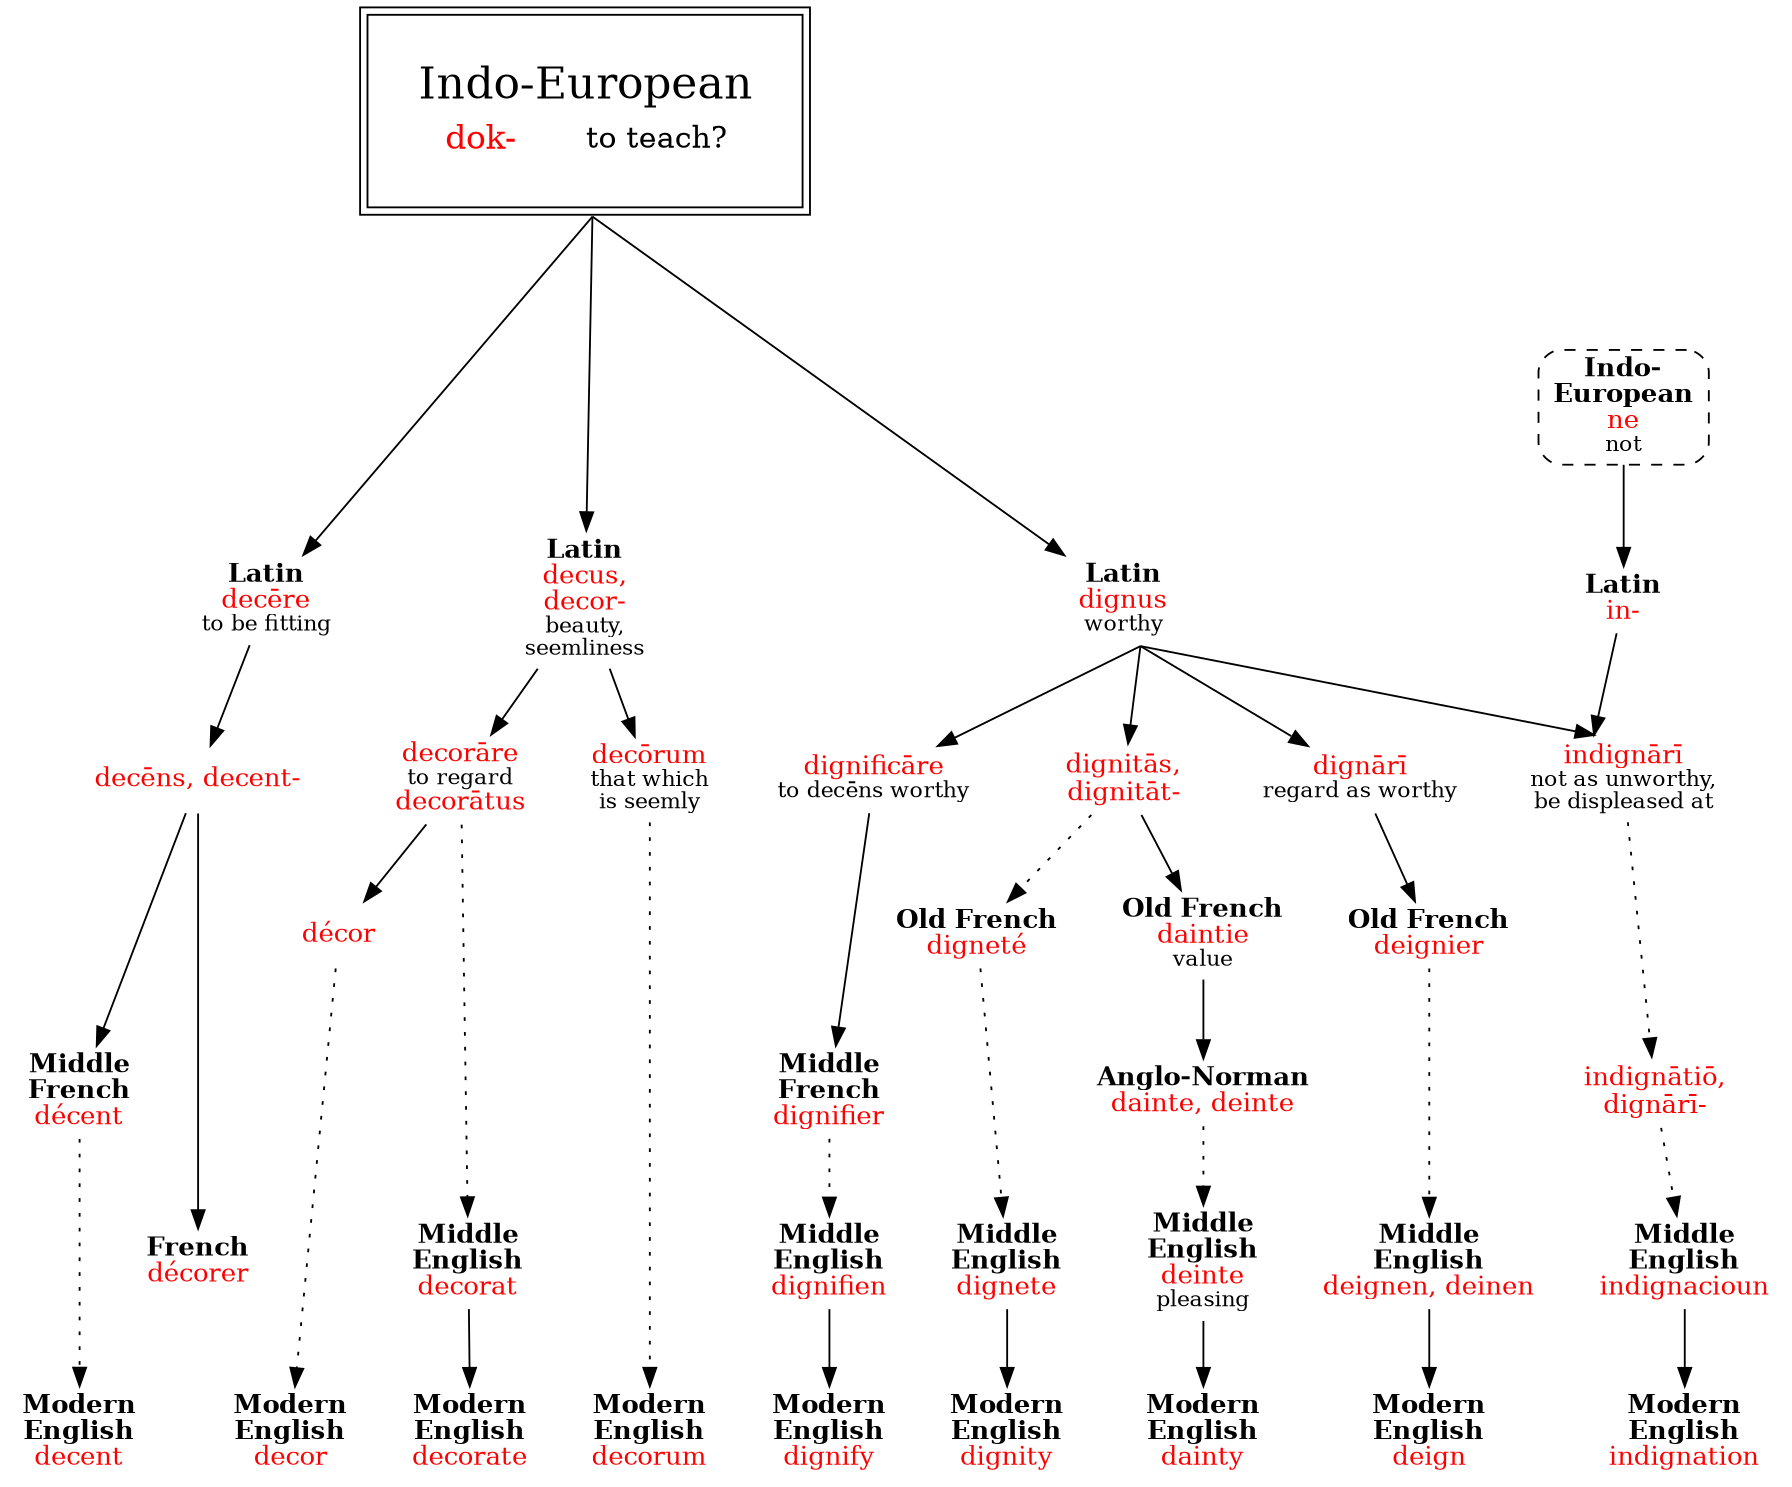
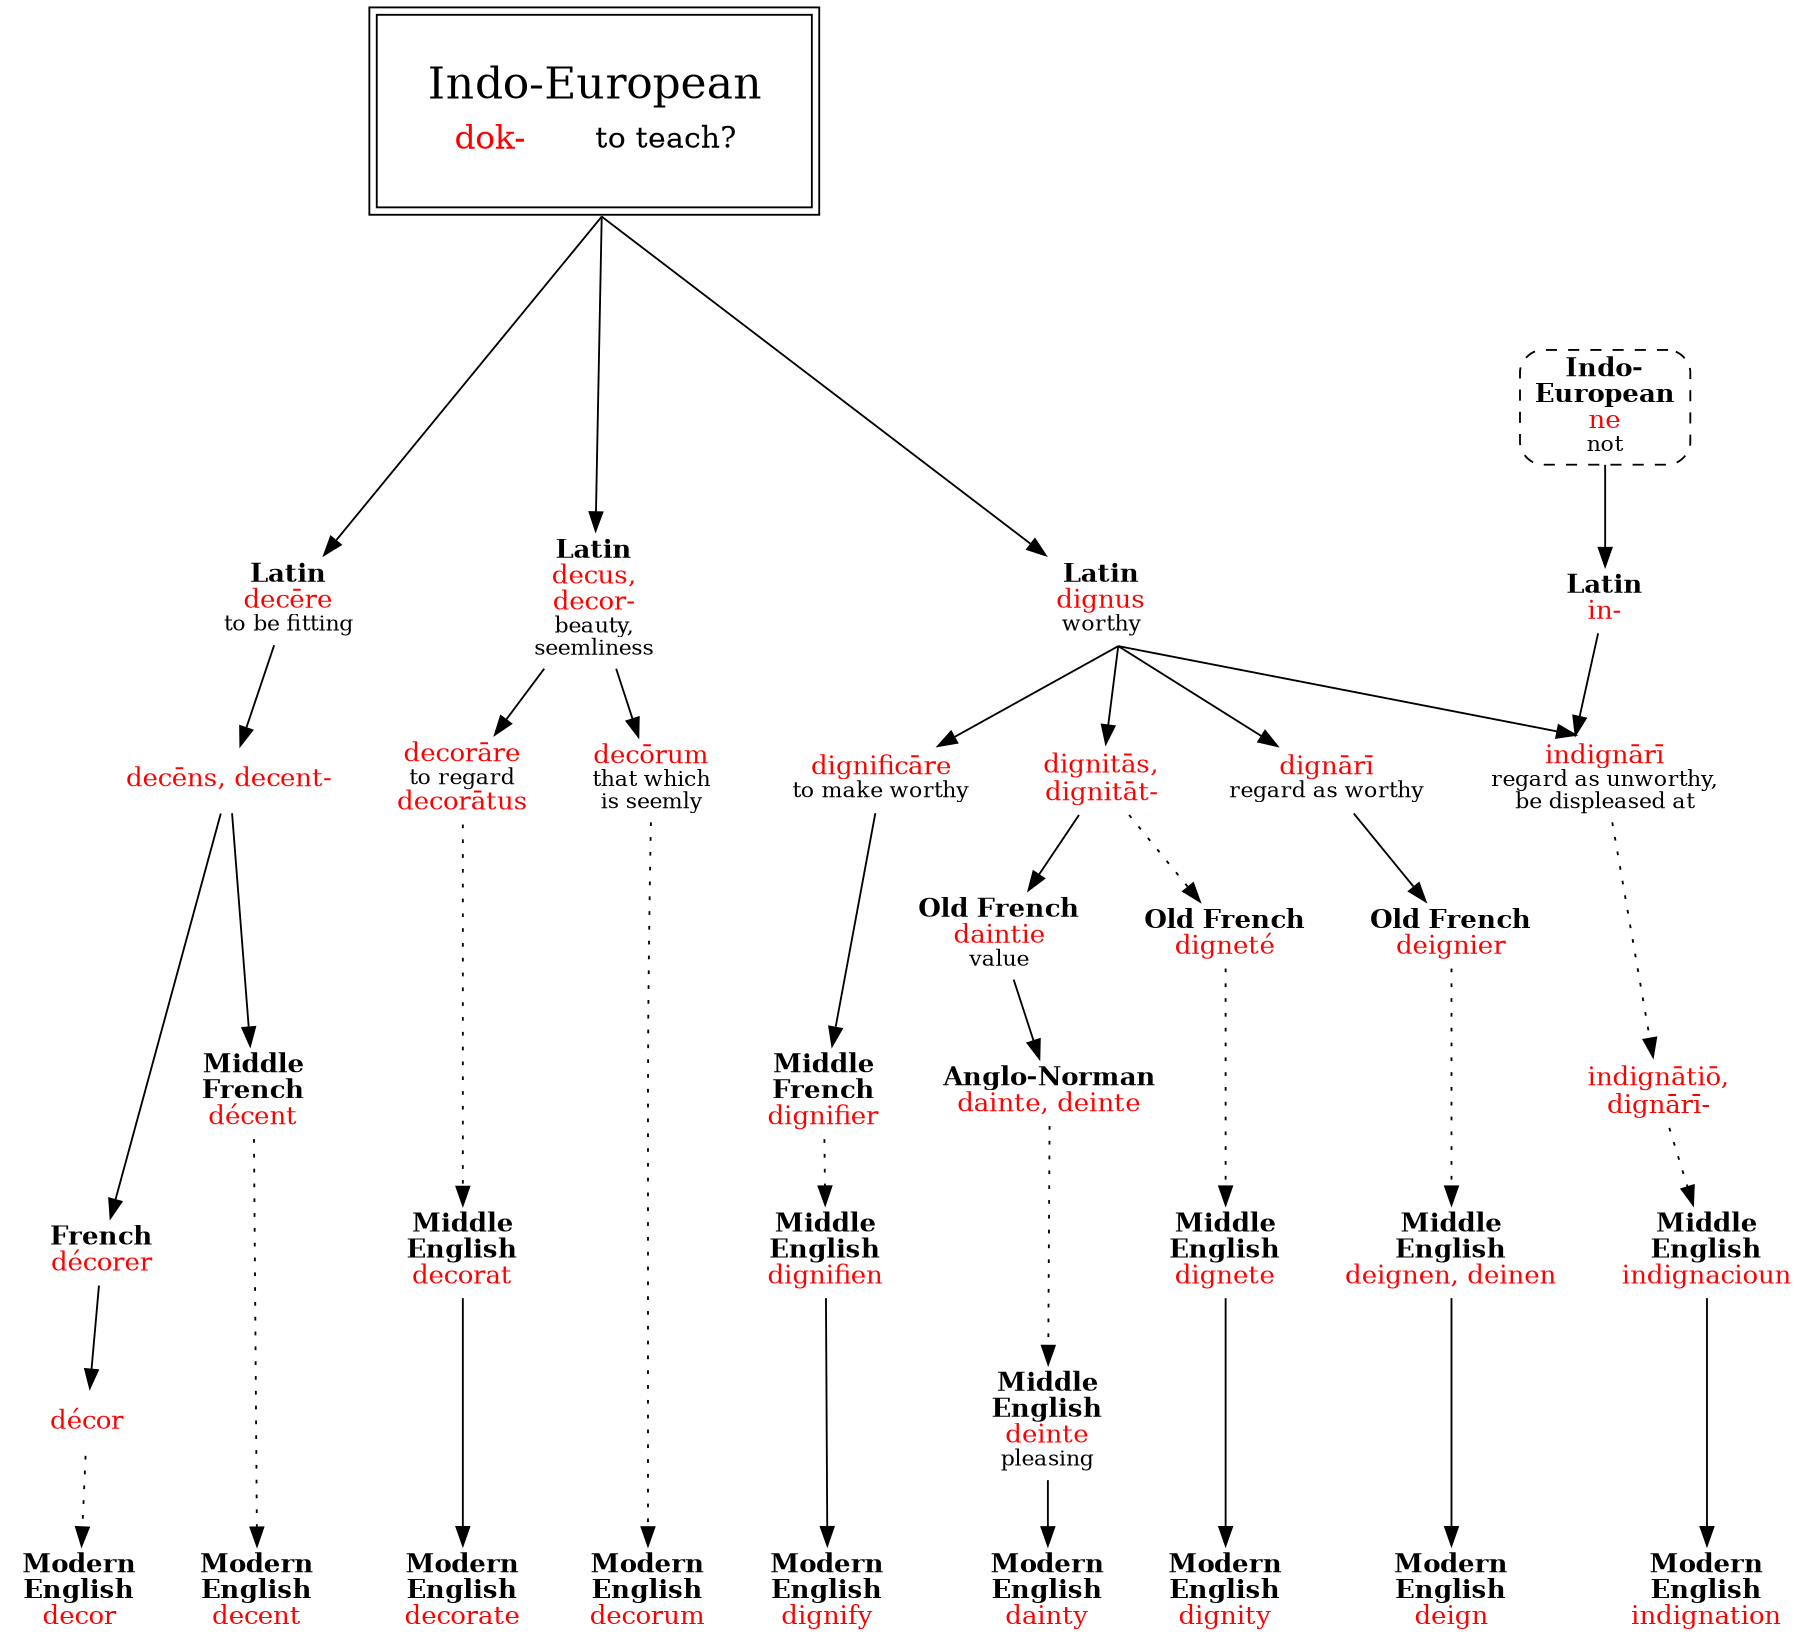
node "indignārī": text "not as unworthy," -> "regard as unworthy,"
node "dignificāre": text "to decēns worthy" -> "to make worthy"
edge "decorāre" -> "décor": now "French" -> "décor"
